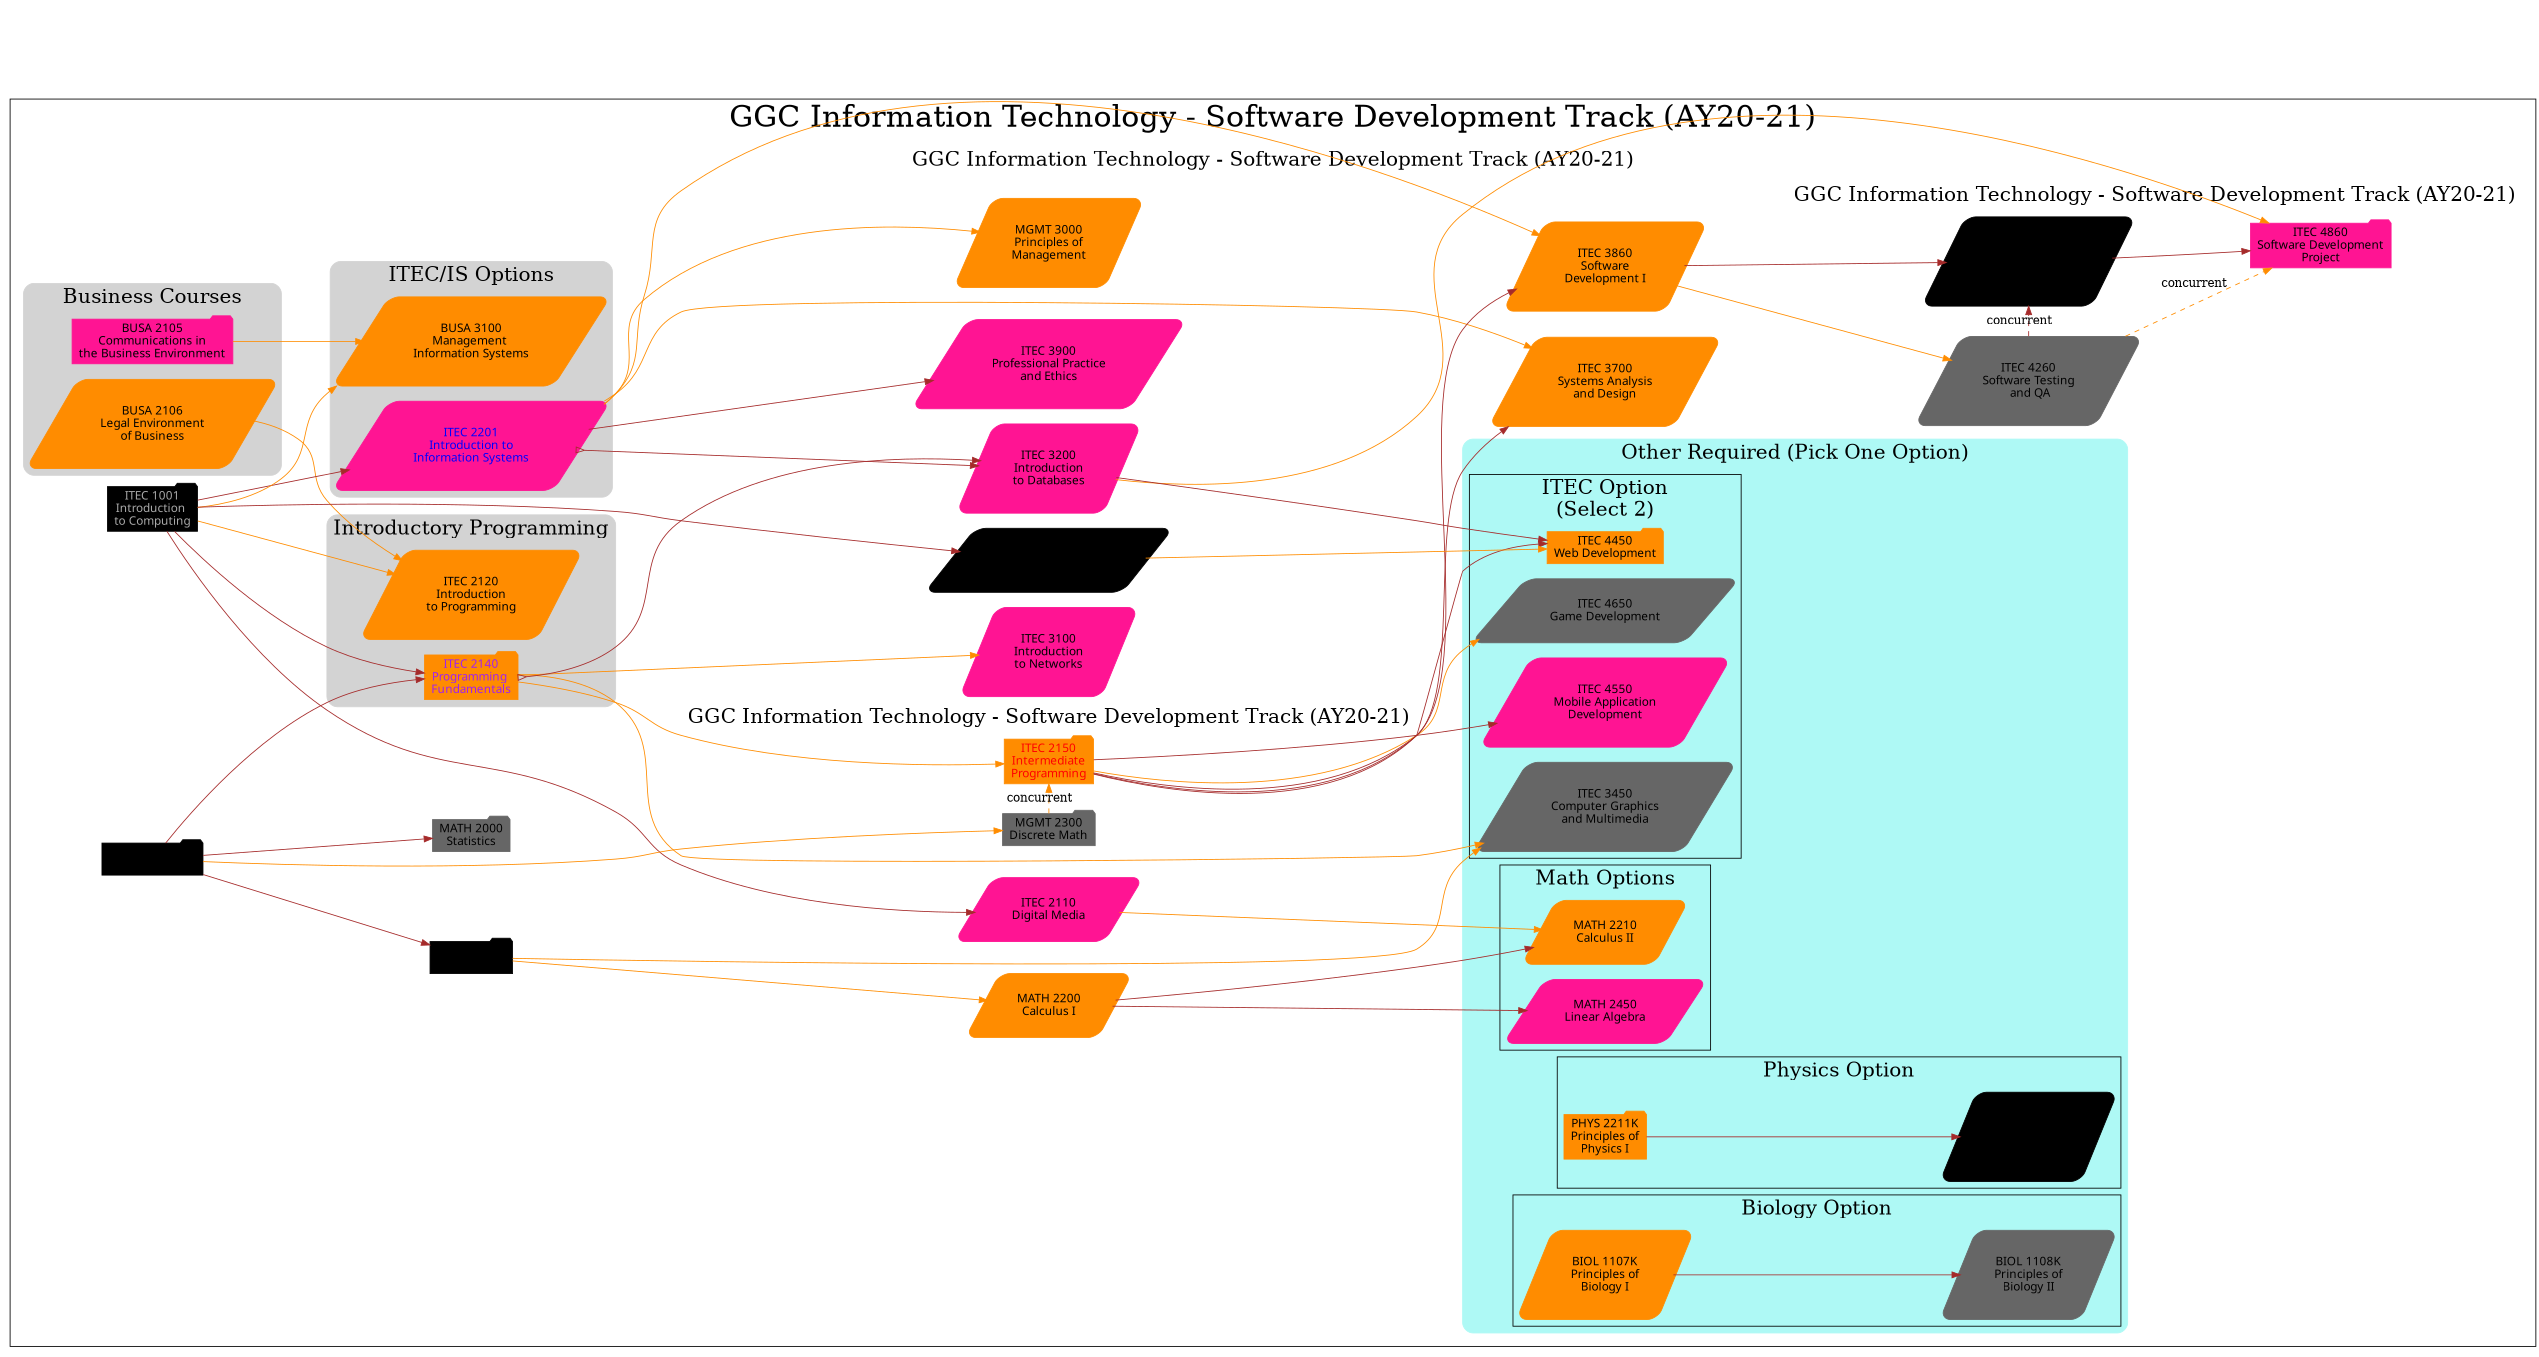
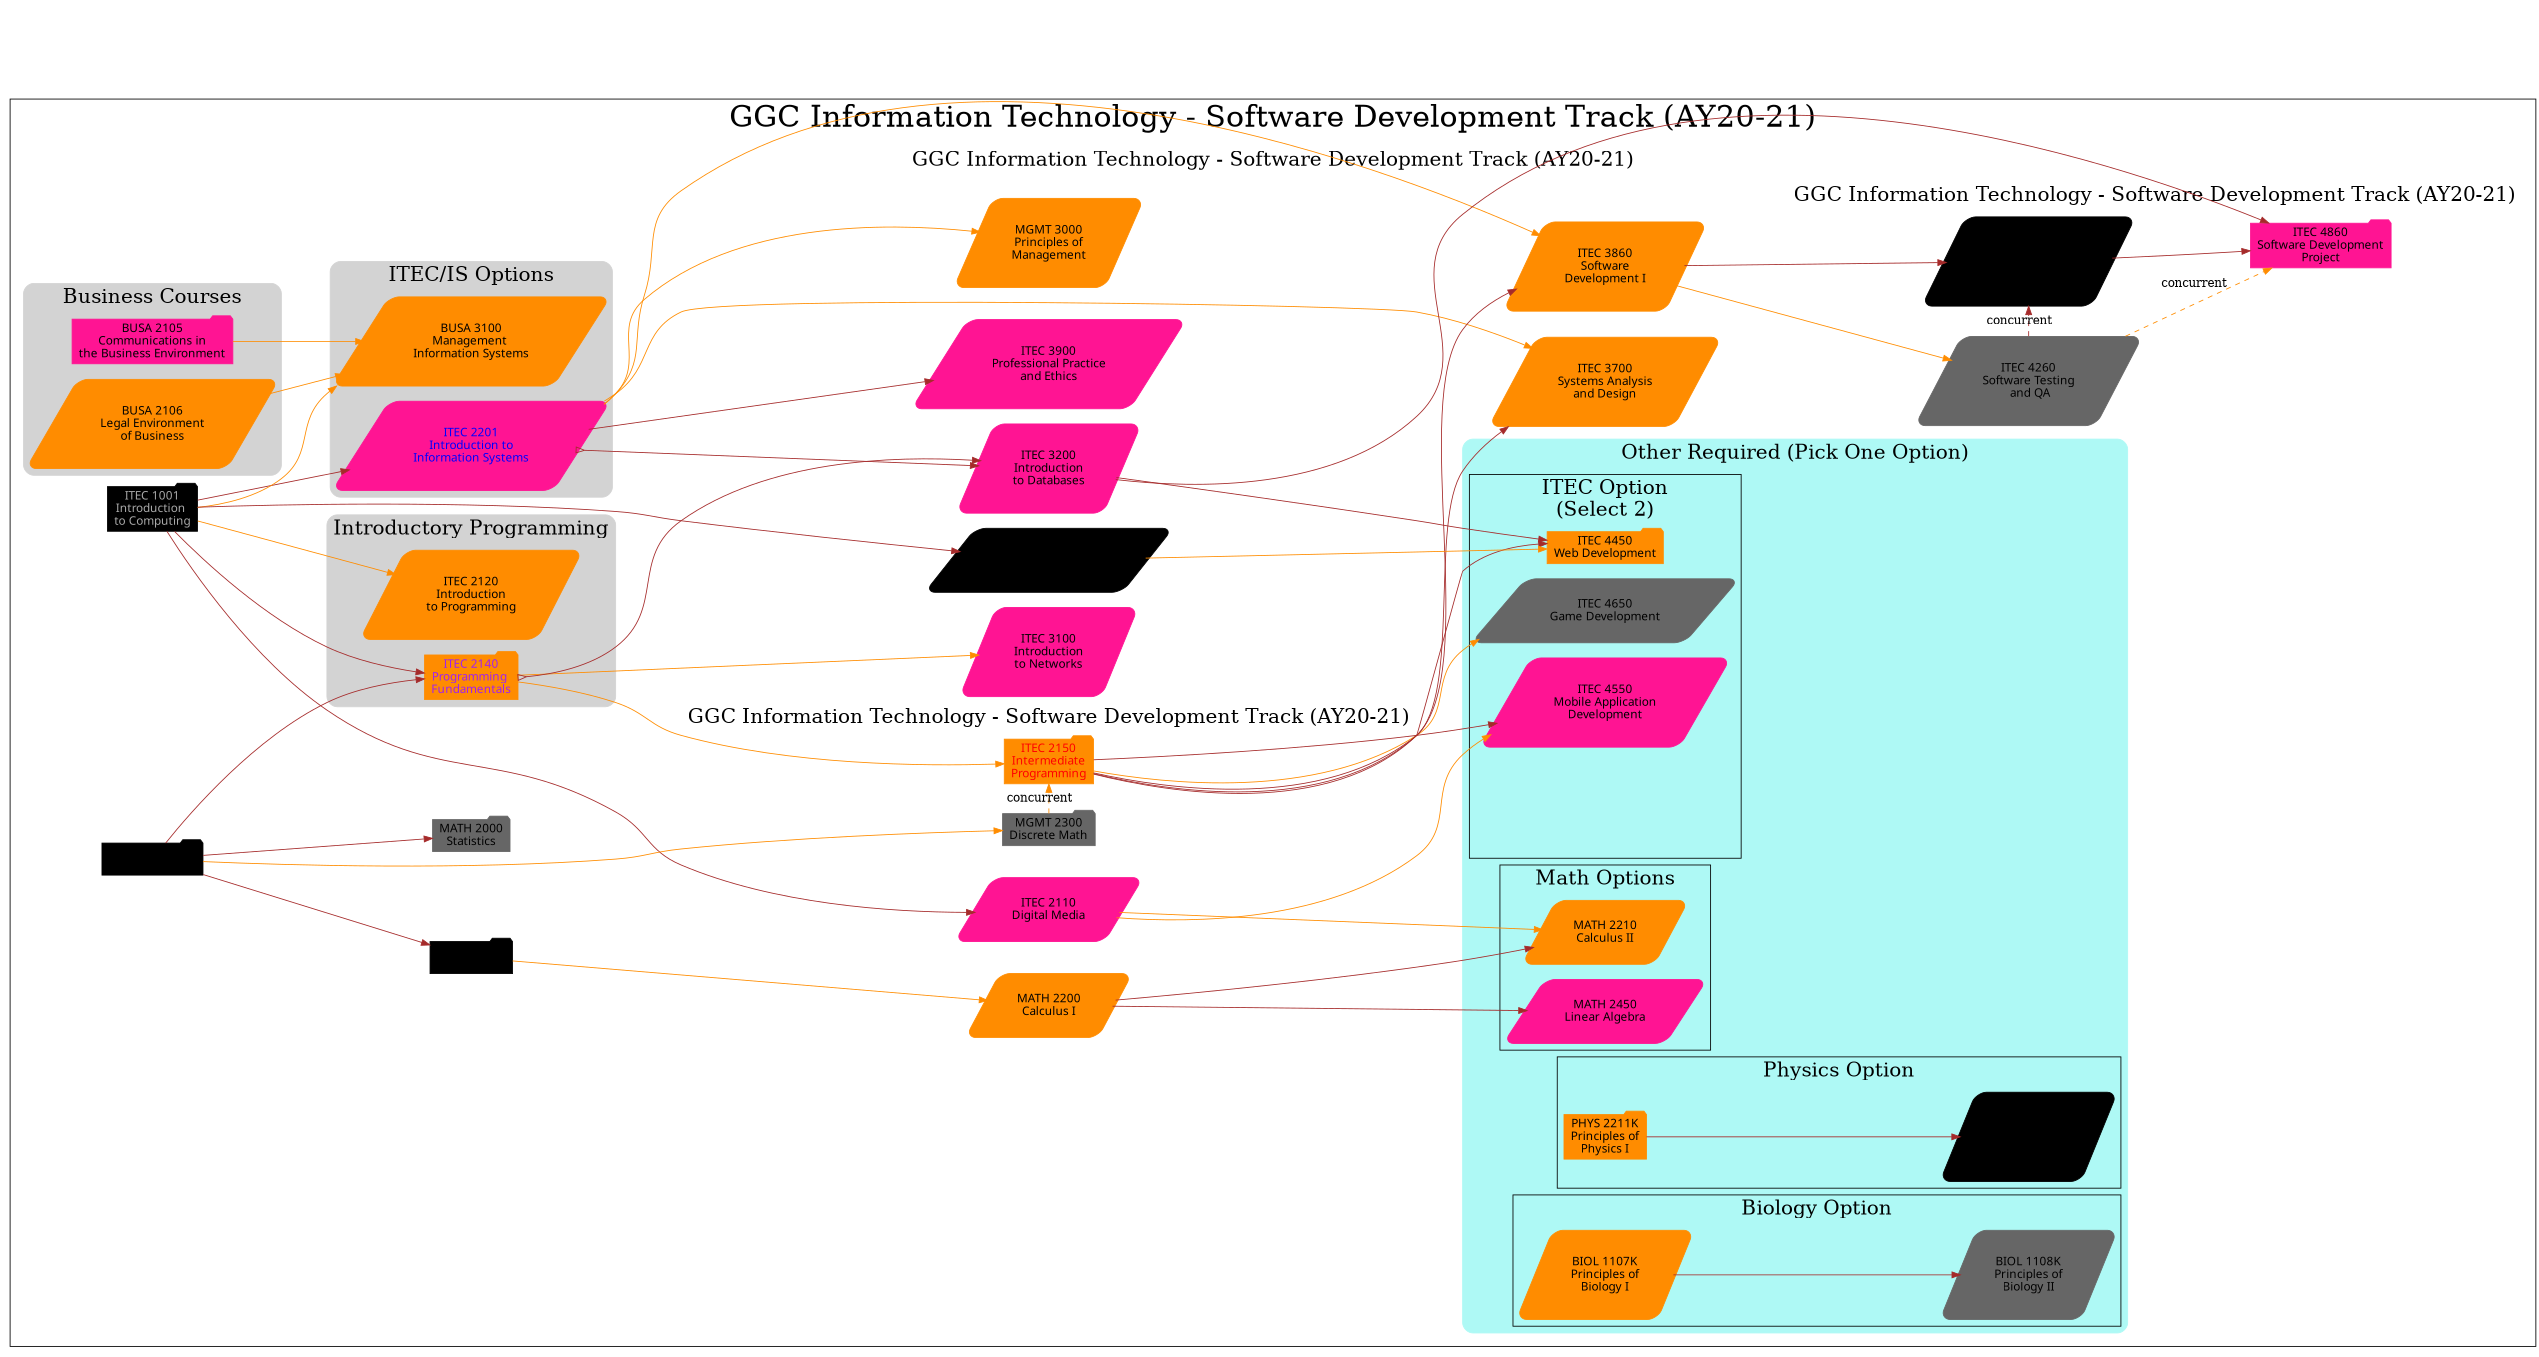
edge "ITEC 3200 Introduction to Databases" -> "ITEC 4860 Software Development Project": color darkorange -> brown
edge "BUSA 2106 Legal Environment of Business" -> "ITEC 2120 Introduction to Programming": now "BUSA 2106 Legal Environment of Business" -> "BUSA 3100 Management Information Systems"
node "ITEC 3450 Computer Graphics and Multimedia": removed
edge "ITEC 2110 Digital Media" -> "ITEC 4550 Mobile Application Development": added
